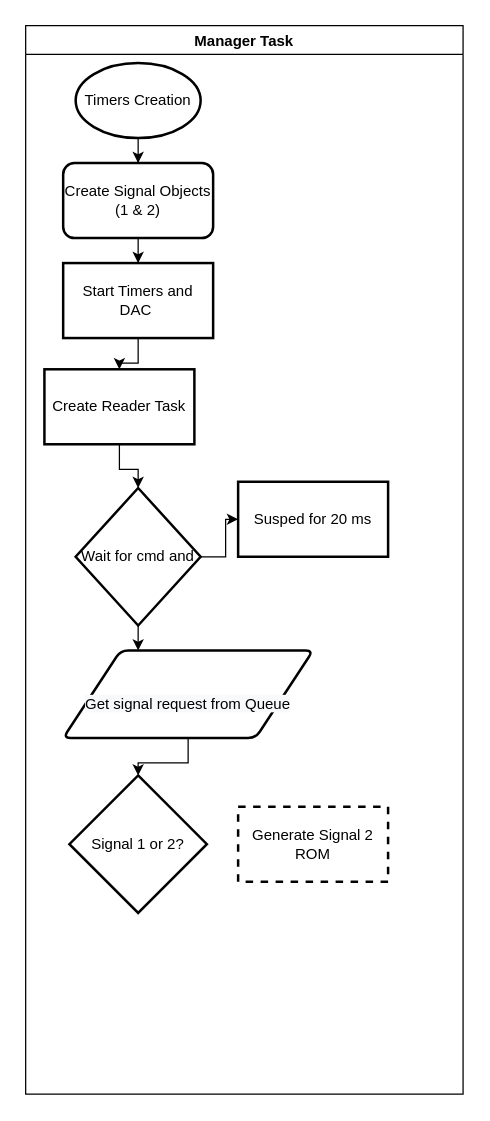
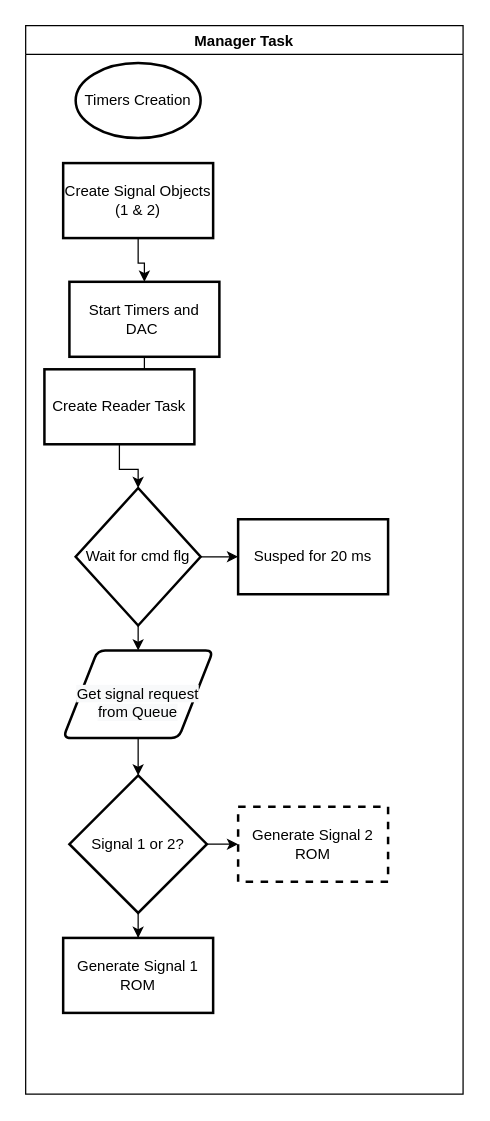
edge "Timers Creation" -> "Create Signal Objects (1 & 2)": removed
node "Create Signal Objects (1 & 2)": shape rounded rectangle -> rectangle
node "Start Timers and DAC": moved (138, 301) -> (144, 319)
node "Susped for 20 ms": moved (313, 519) -> (313, 557)
node "Wait for cmd and": label "Wait for cmd and" -> "Wait for cmd flg"
node "Get signal request from Queue": size 250x88 -> 150x88
edge "Signal 1 or 2?" -> "Generate Signal 2 ROM": added
edge "Signal 1 or 2?" -> "Generate Signal 1 ROM": added
node "Generate Signal 1 ROM": added
